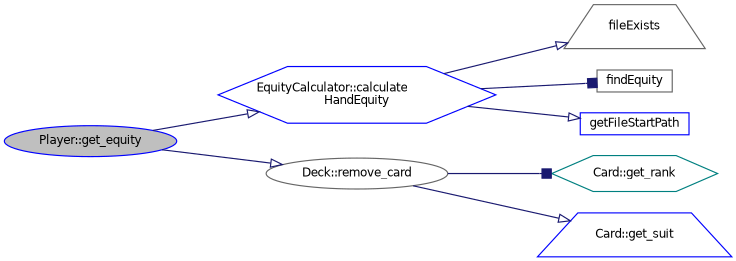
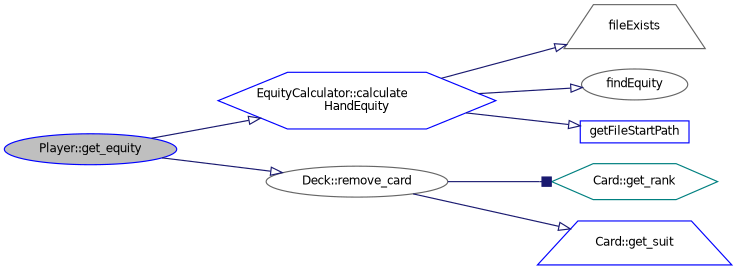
node "findEquity": shape box -> ellipse
edge "EquityCalculator::calculate HandEquity" -> "findEquity": arrowhead box -> onormal
